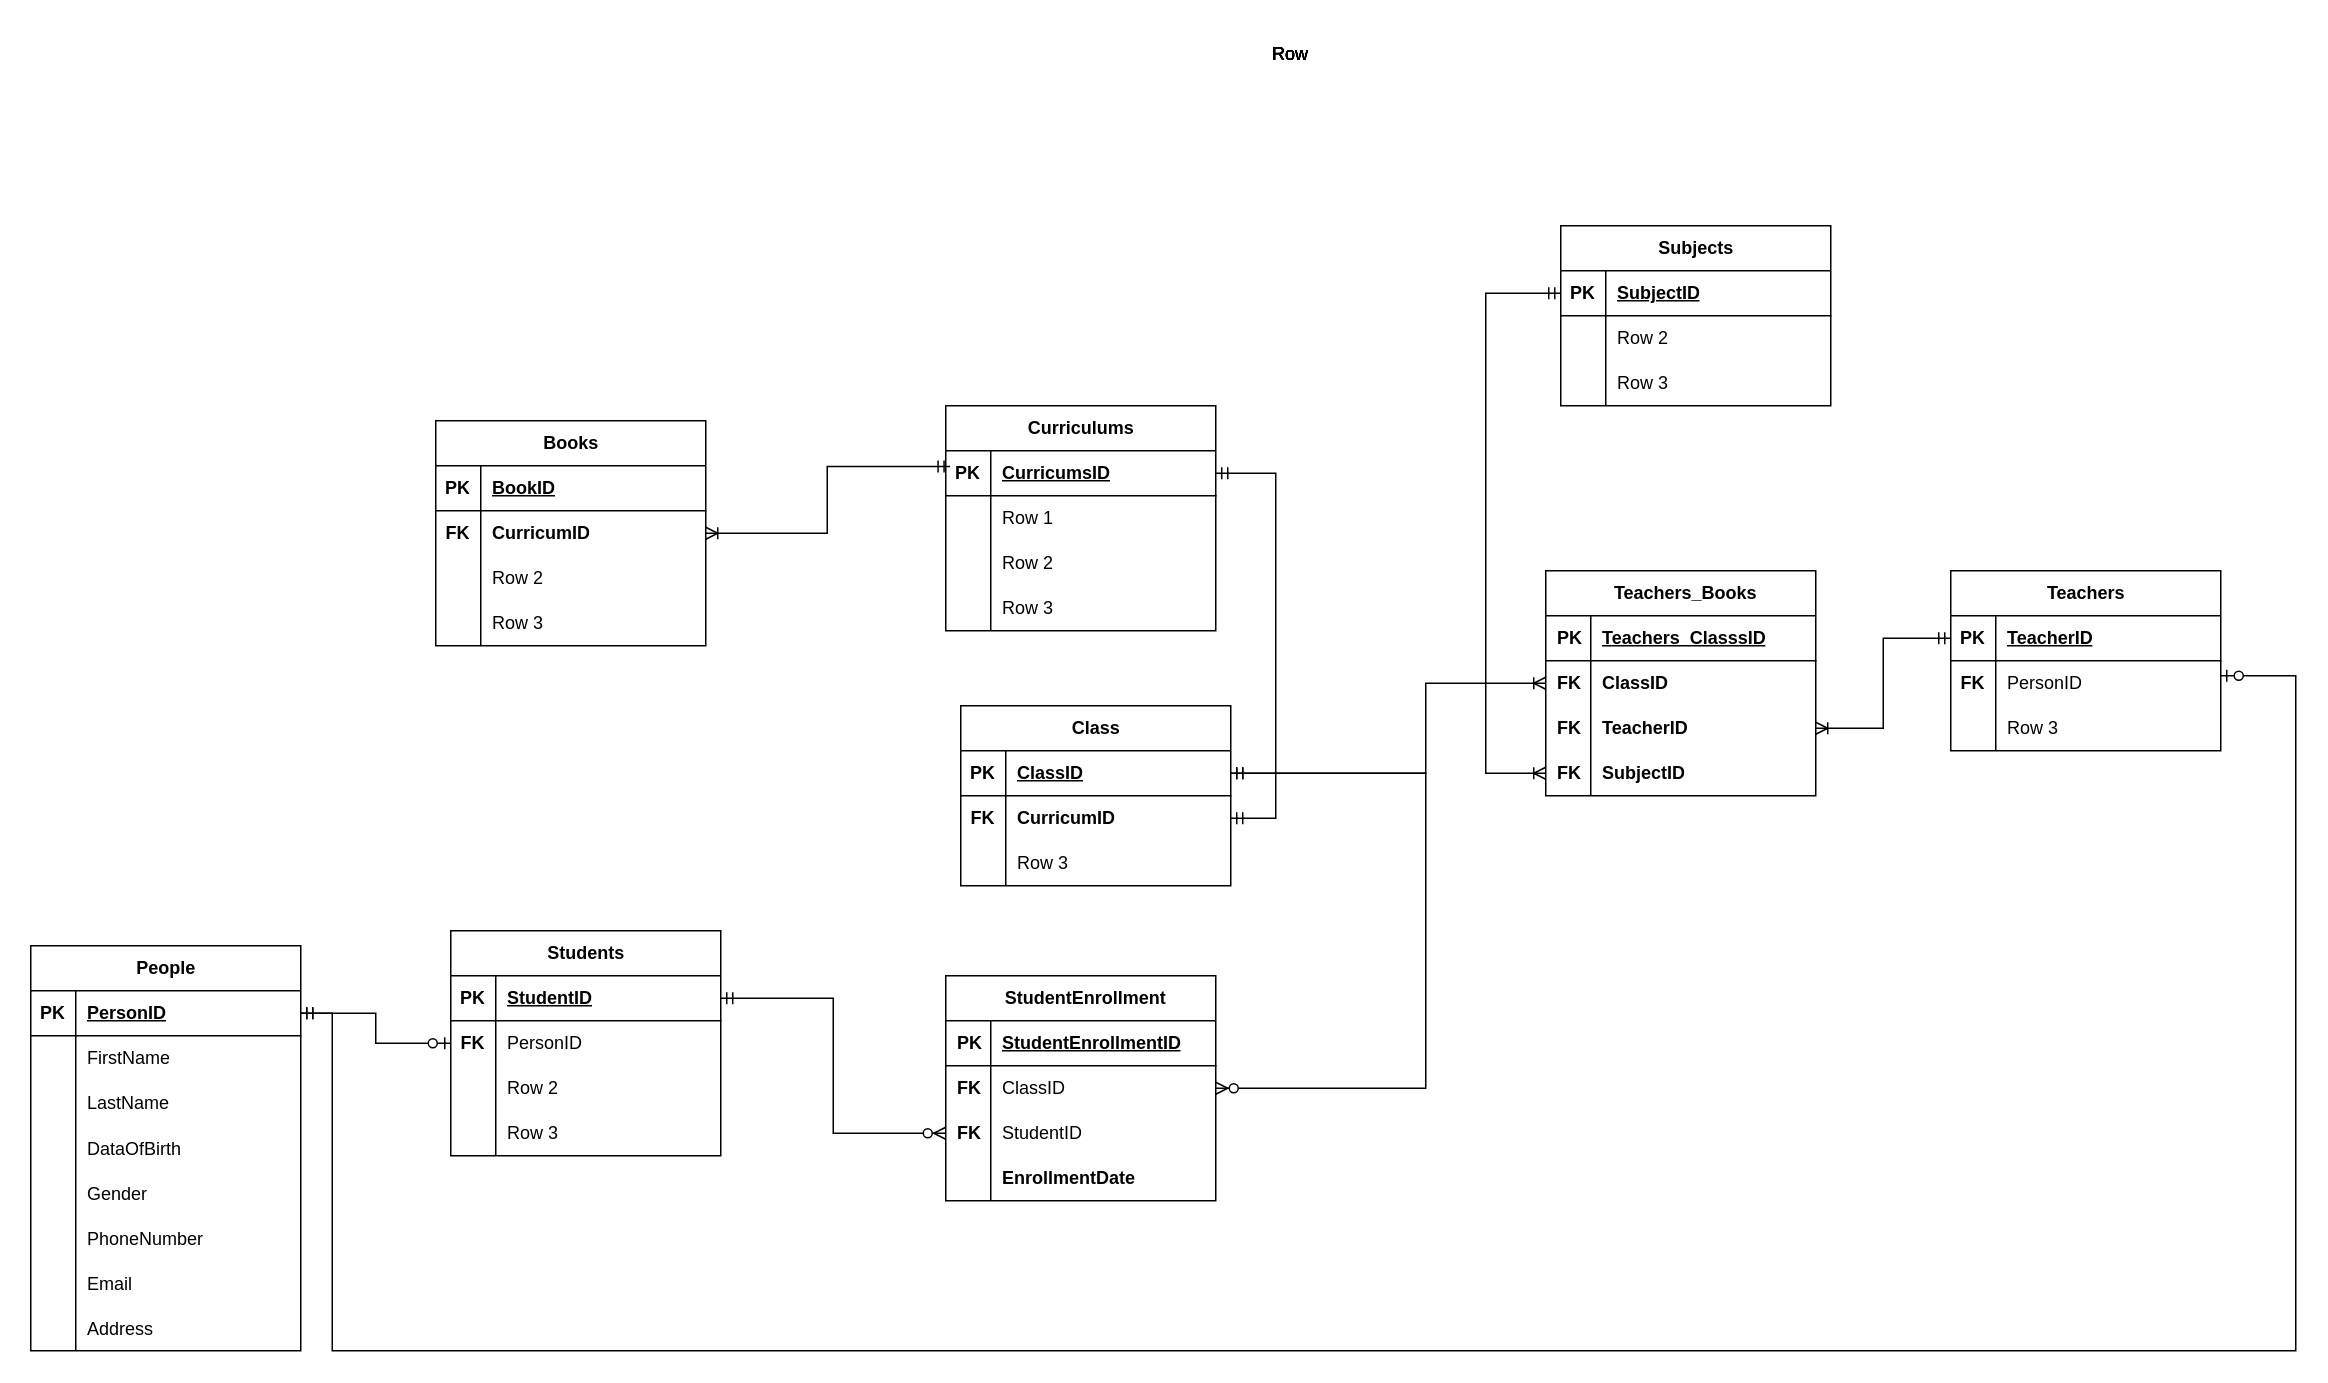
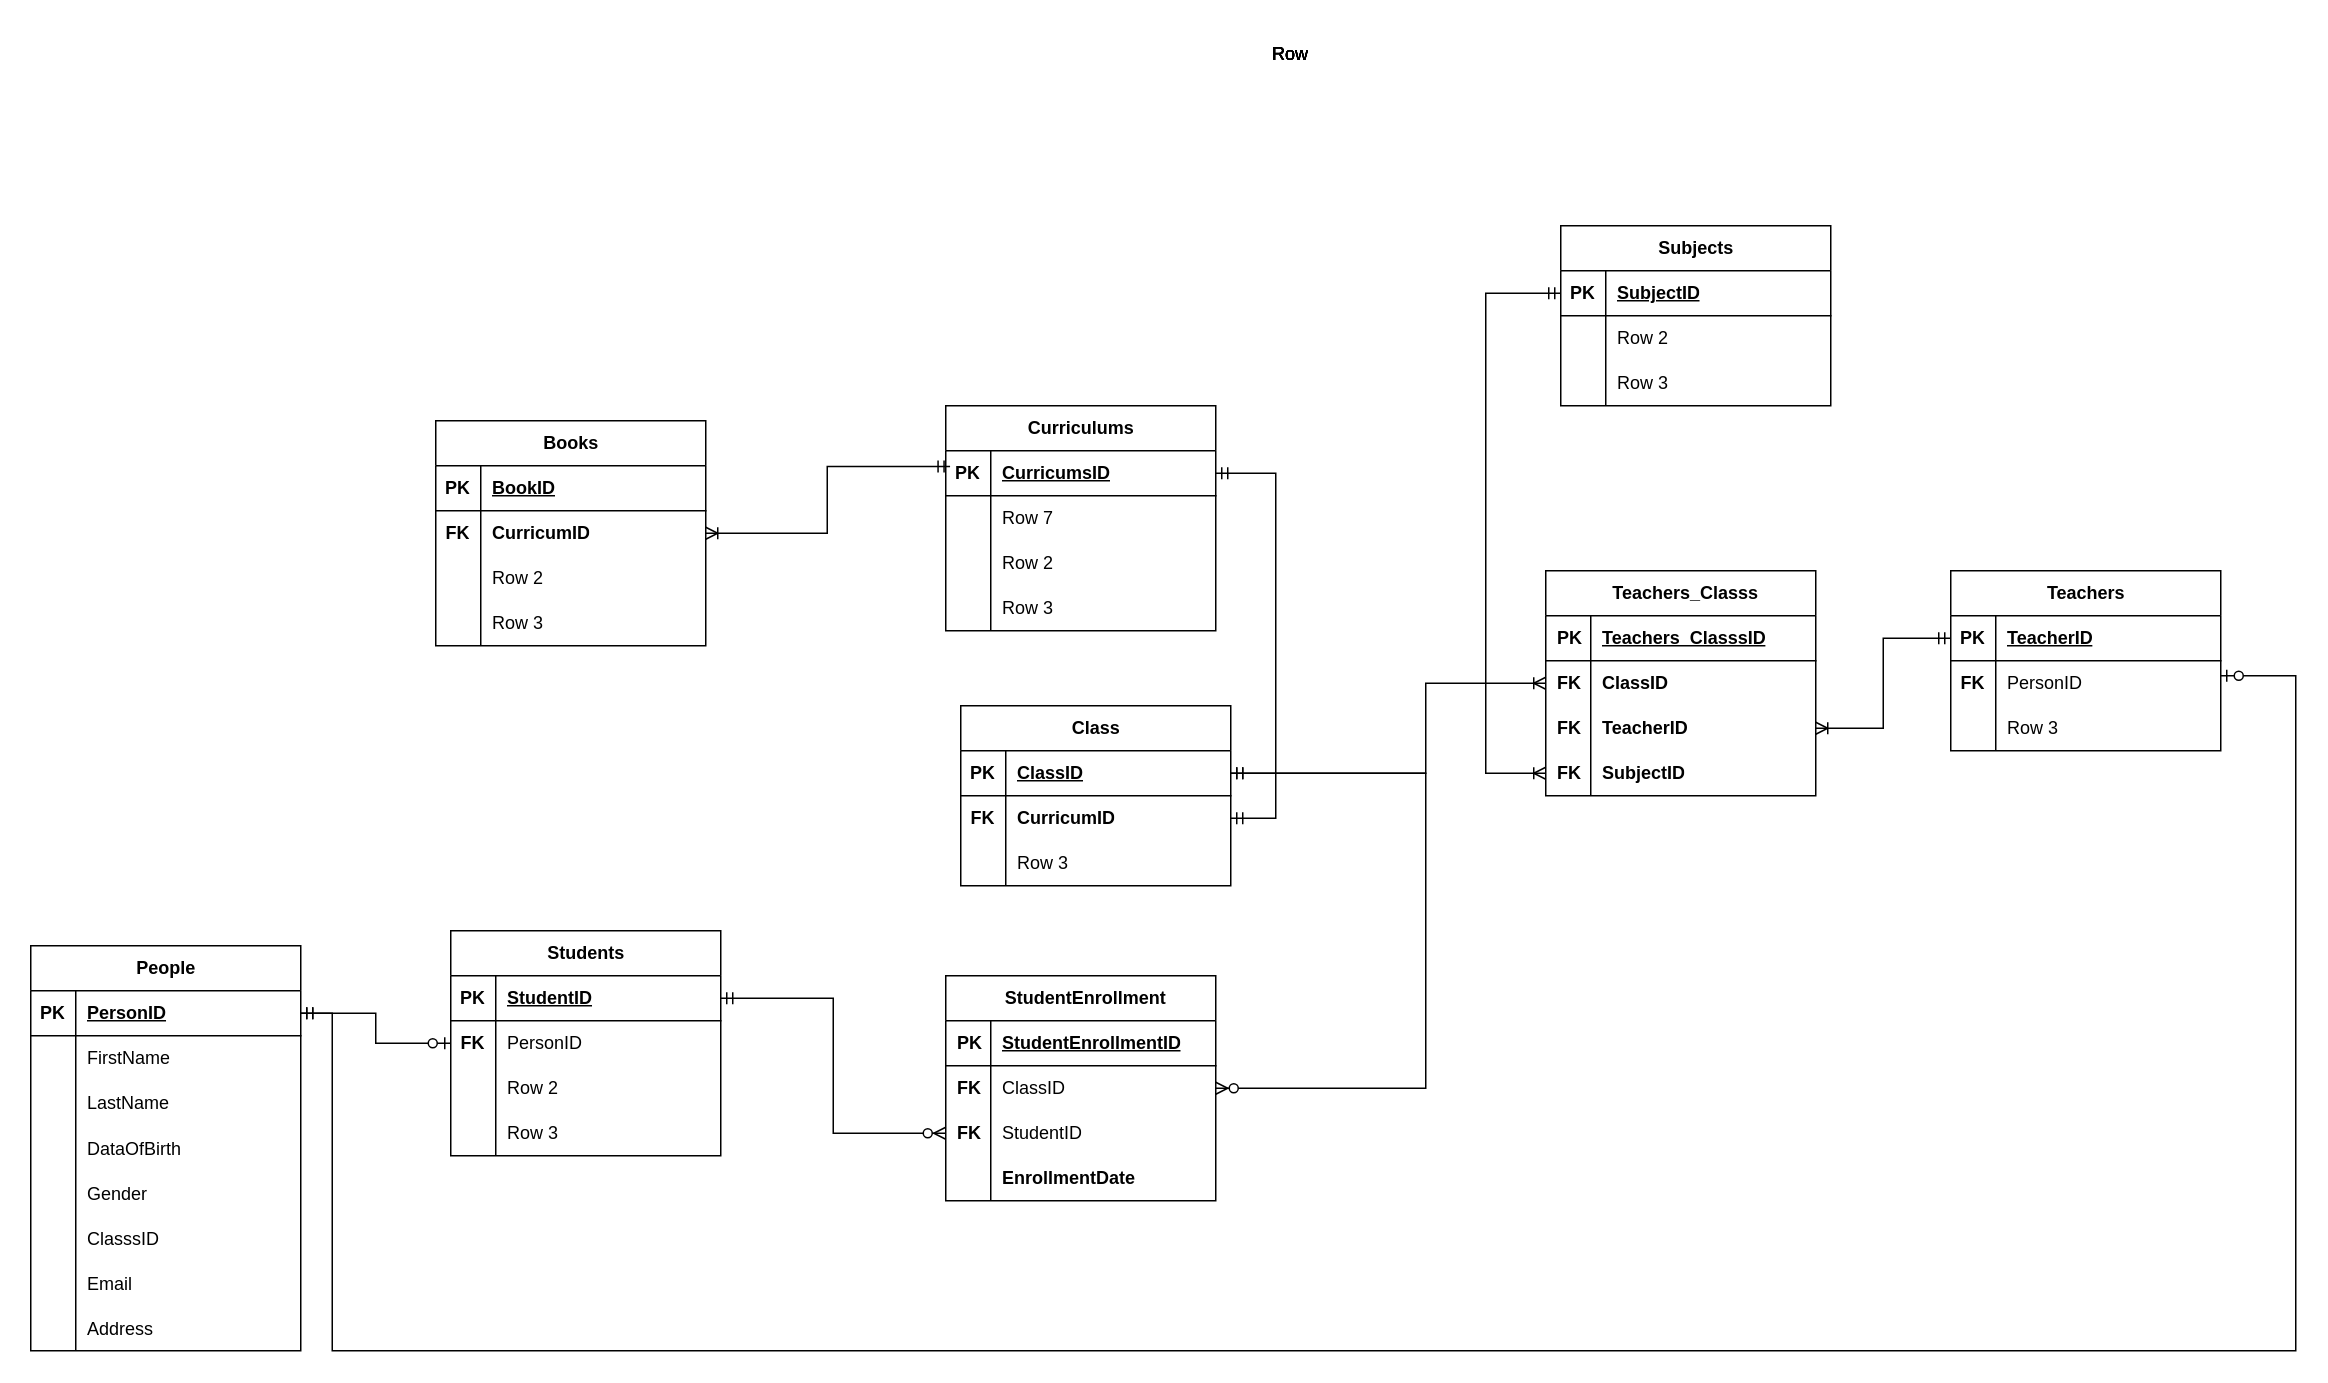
node "Row 1": label "Row 1" -> "Row 7"
node "Teachers_Books": label "Teachers_Books" -> "Teachers_Classs"
node "PhoneNumber": label "PhoneNumber" -> "ClasssID"
